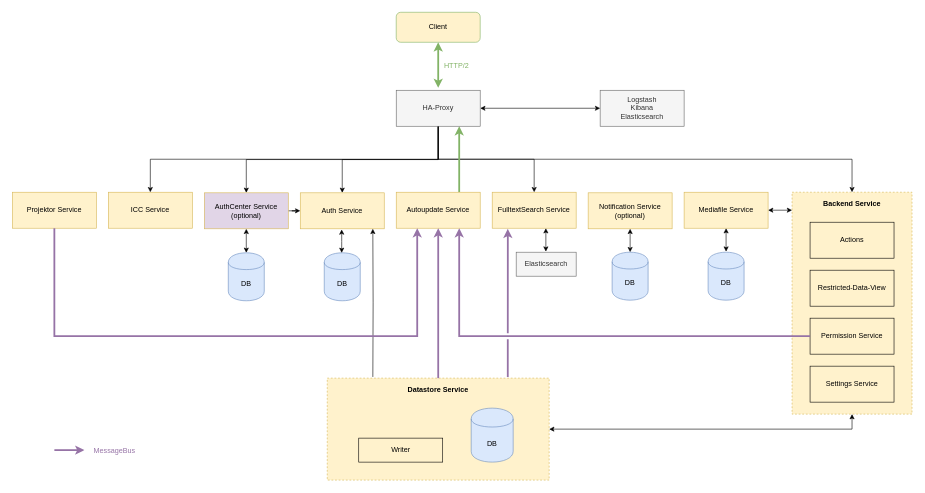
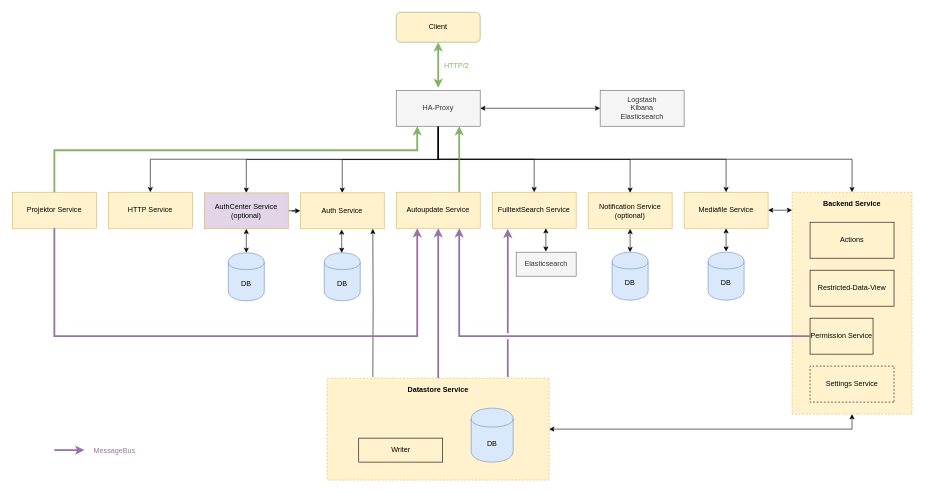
edge "Projektor Service" -> "HA-Proxy": added
edge "HA-Proxy" -> "Mediafile Service": added
edge "HA-Proxy" -> "Notification Service (optional)": added
node "ICC Service": label "ICC Service" -> "HTTP Service"
node "Permission Service": size 84x36 -> 63x36
node "Settings Service": style solid -> dashed
